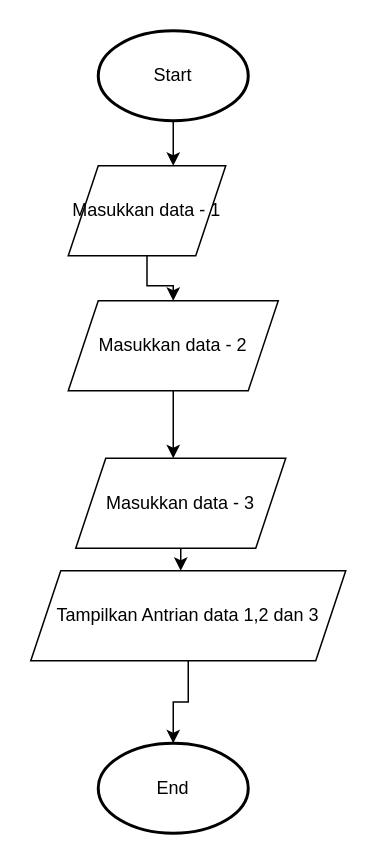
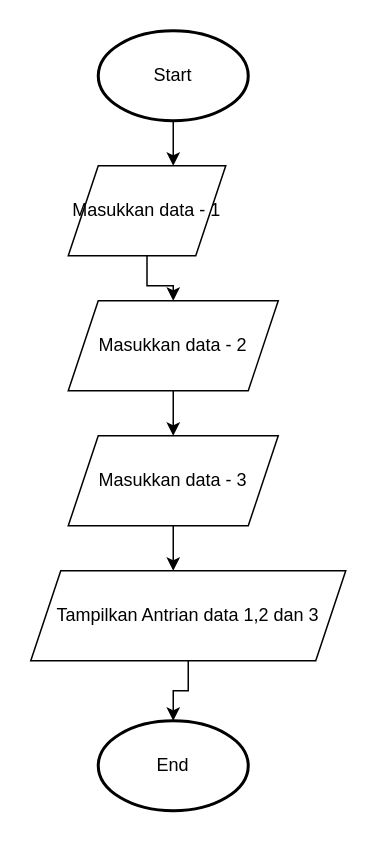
node "Masukkan data - 3": moved (181, 503) -> (173, 481)
node "End": moved (173, 788) -> (173, 766)
